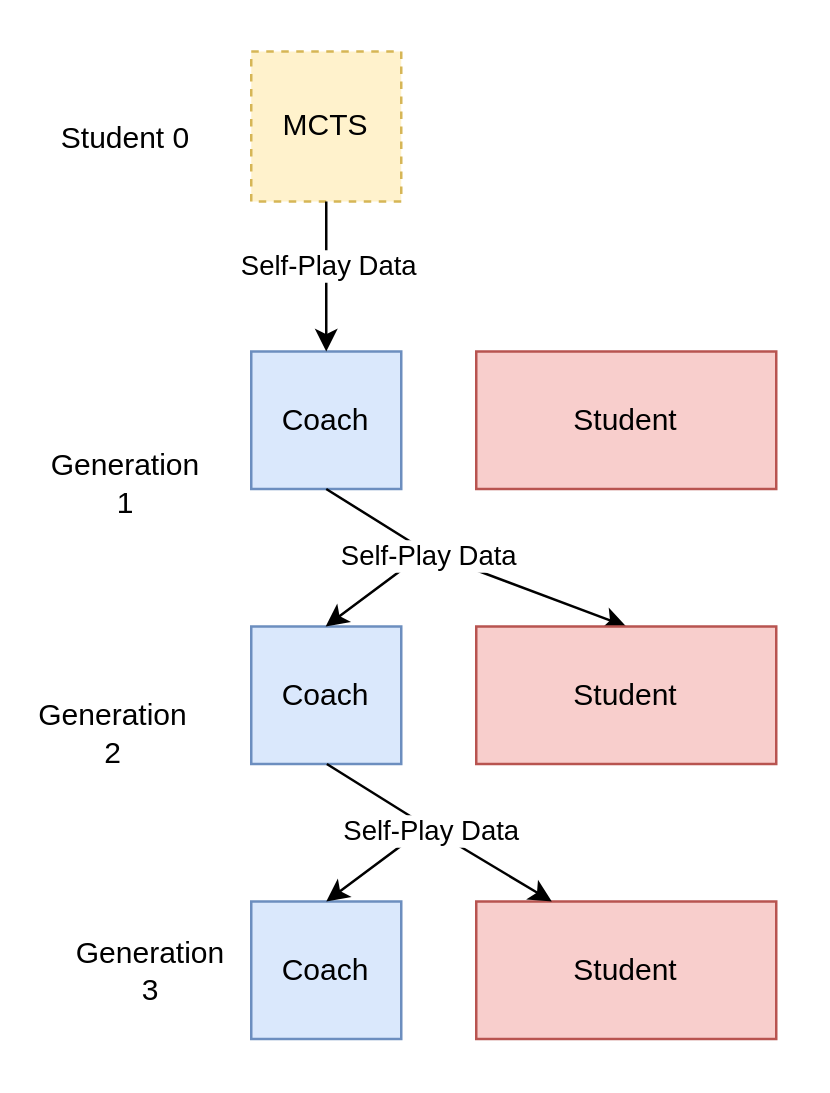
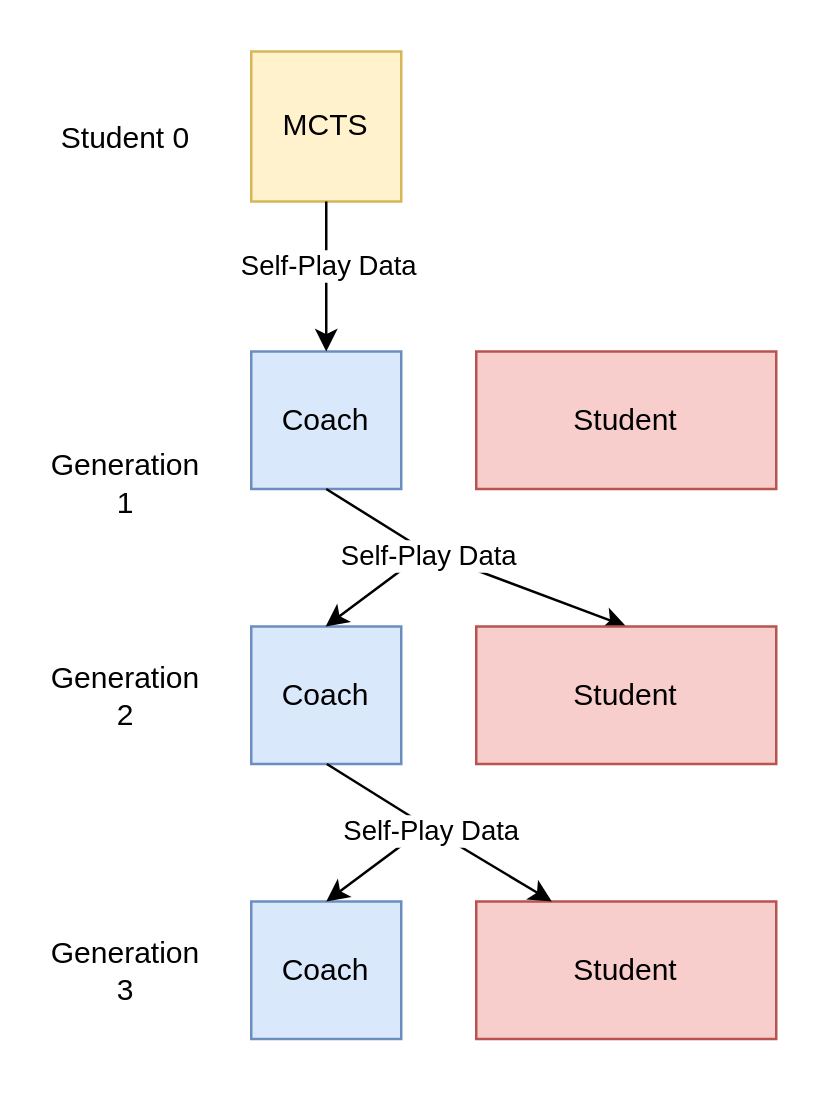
node "MCTS": style dashed -> solid
node "Generation 2": moved (114, 733) -> (126, 695)
node "Generation 3": moved (151, 970) -> (126, 970)
